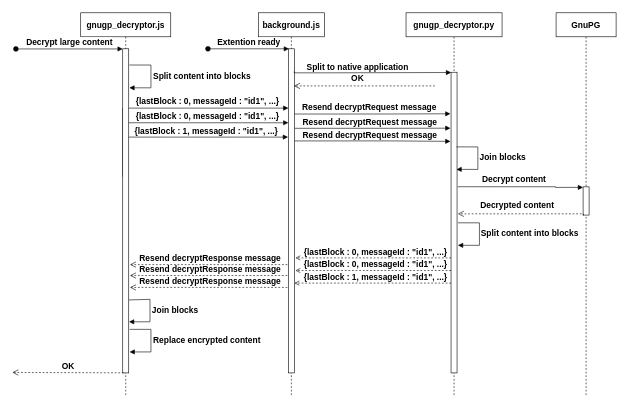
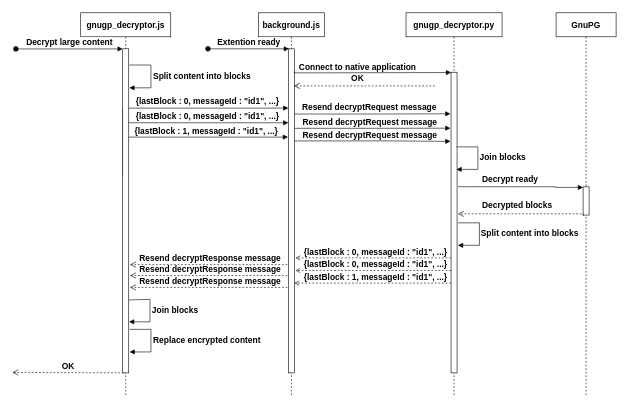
node "Split to native application": label "Split to native application" -> "Connect to native application"
node "Decrypt content": label "Decrypt content" -> "Decrypt ready"
node "Decrypted content": label "Decrypted content" -> "Decrypted blocks"
